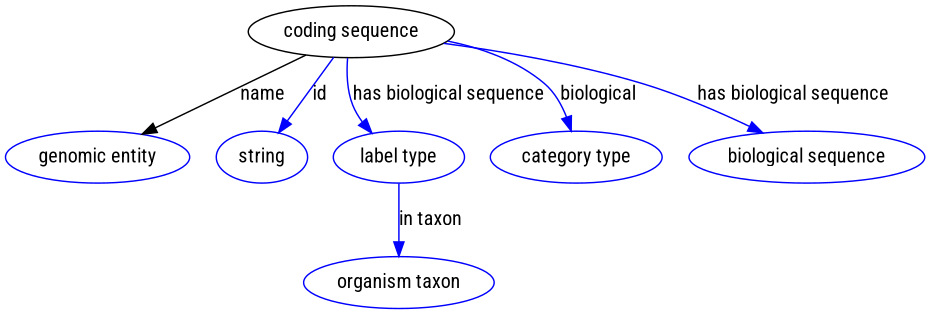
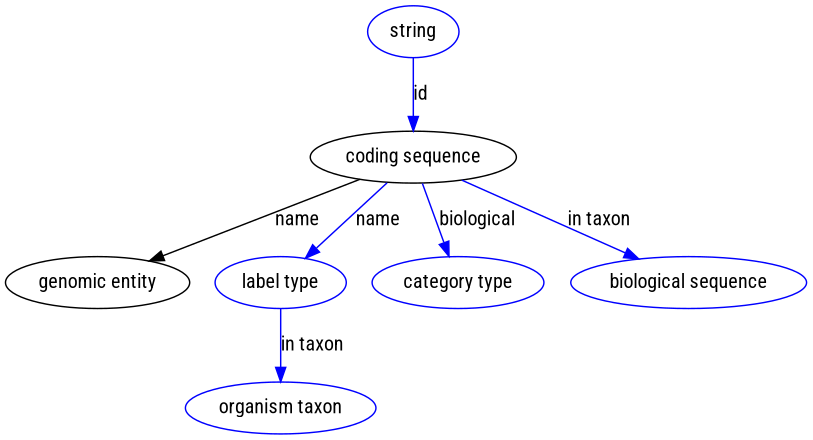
edge "coding sequence" -> "string": reversed
edge "coding sequence" -> "label type": label "has biological sequence" -> "name"
edge "coding sequence" -> "biological sequence": label "has biological sequence" -> "in taxon"
node "genomic entity": color blue -> black
